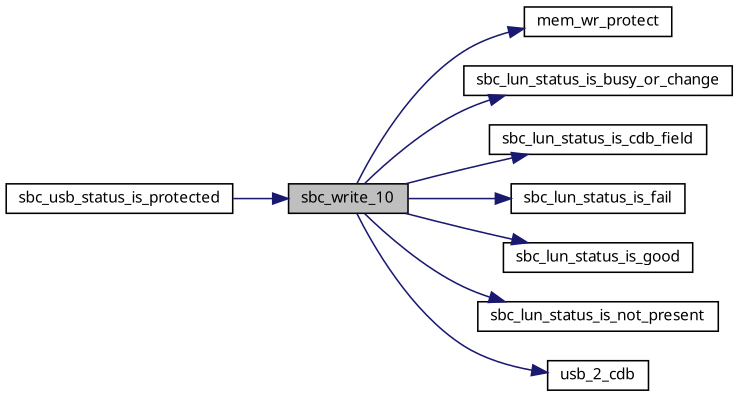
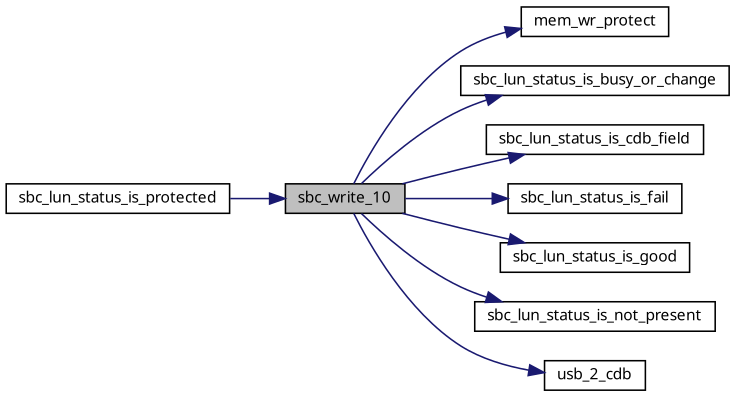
node "sbc_usb_status_is_protected": label "sbc_usb_status_is_protected" -> "sbc_lun_status_is_protected"
